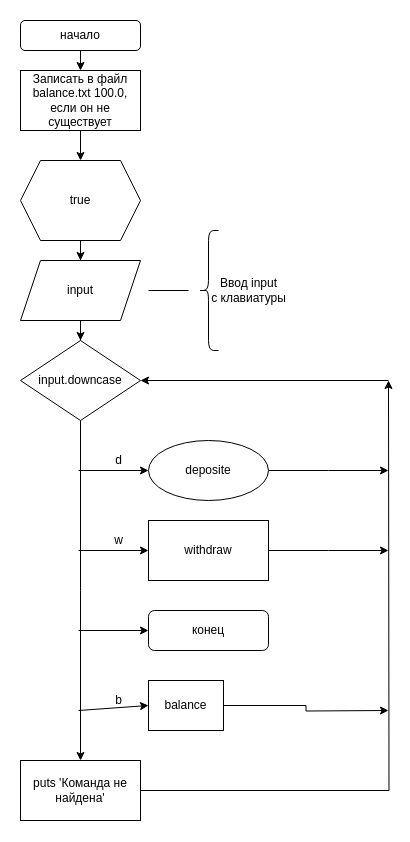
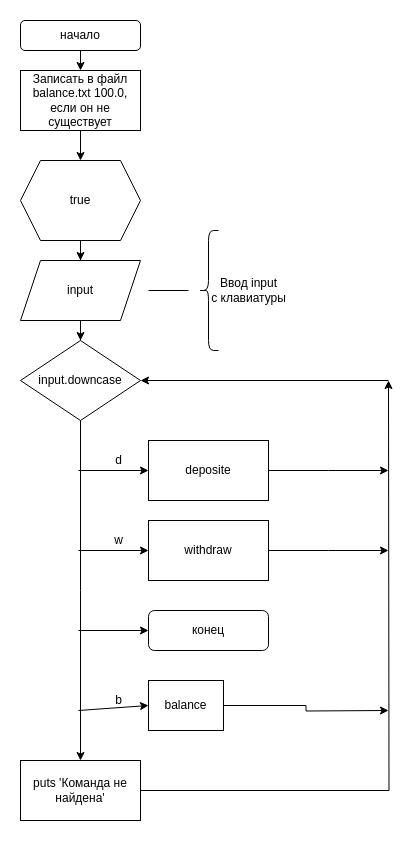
node "deposite": shape ellipse -> rectangle
